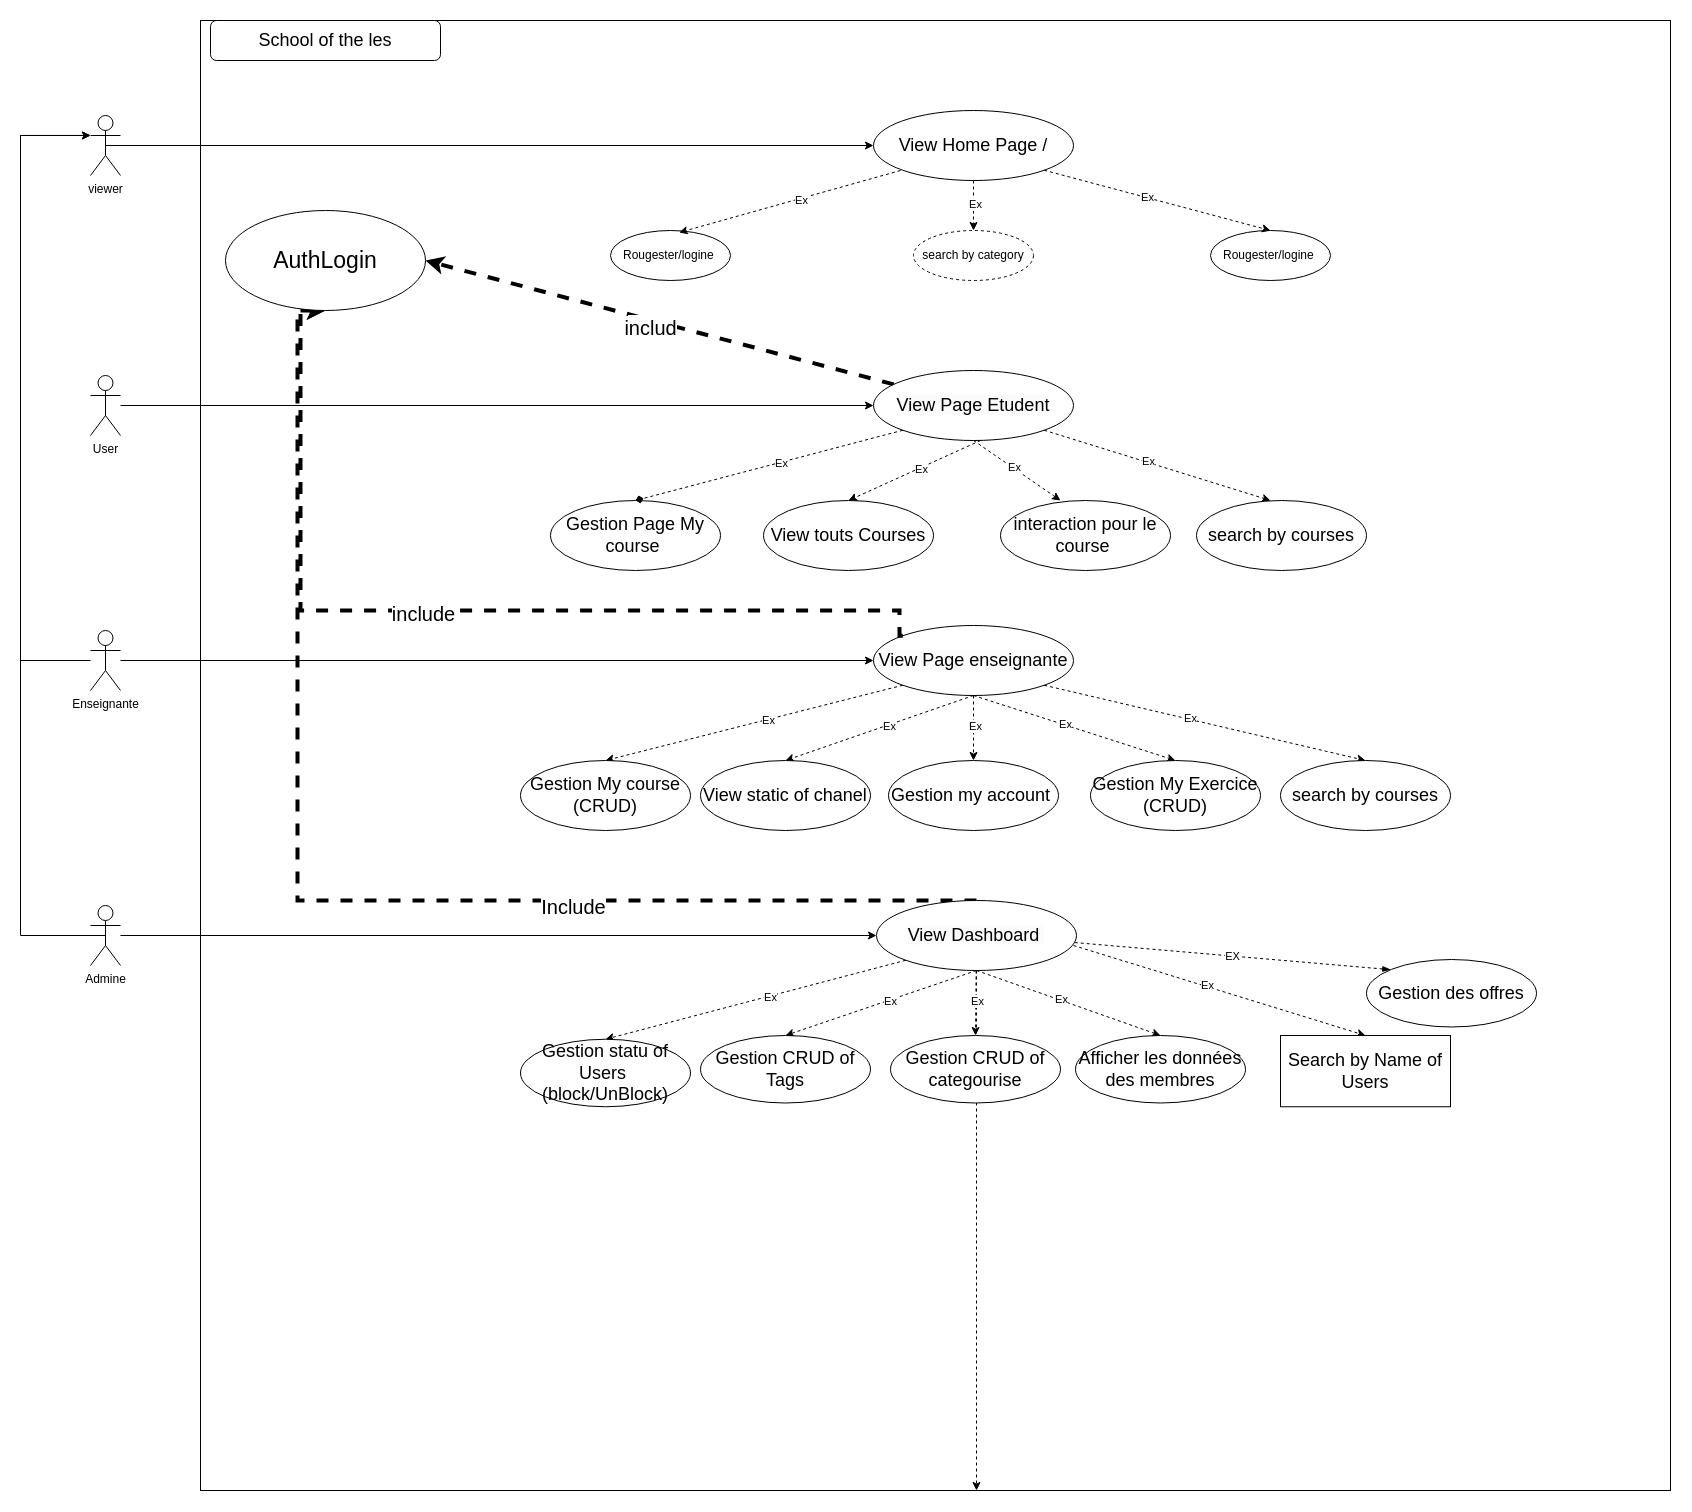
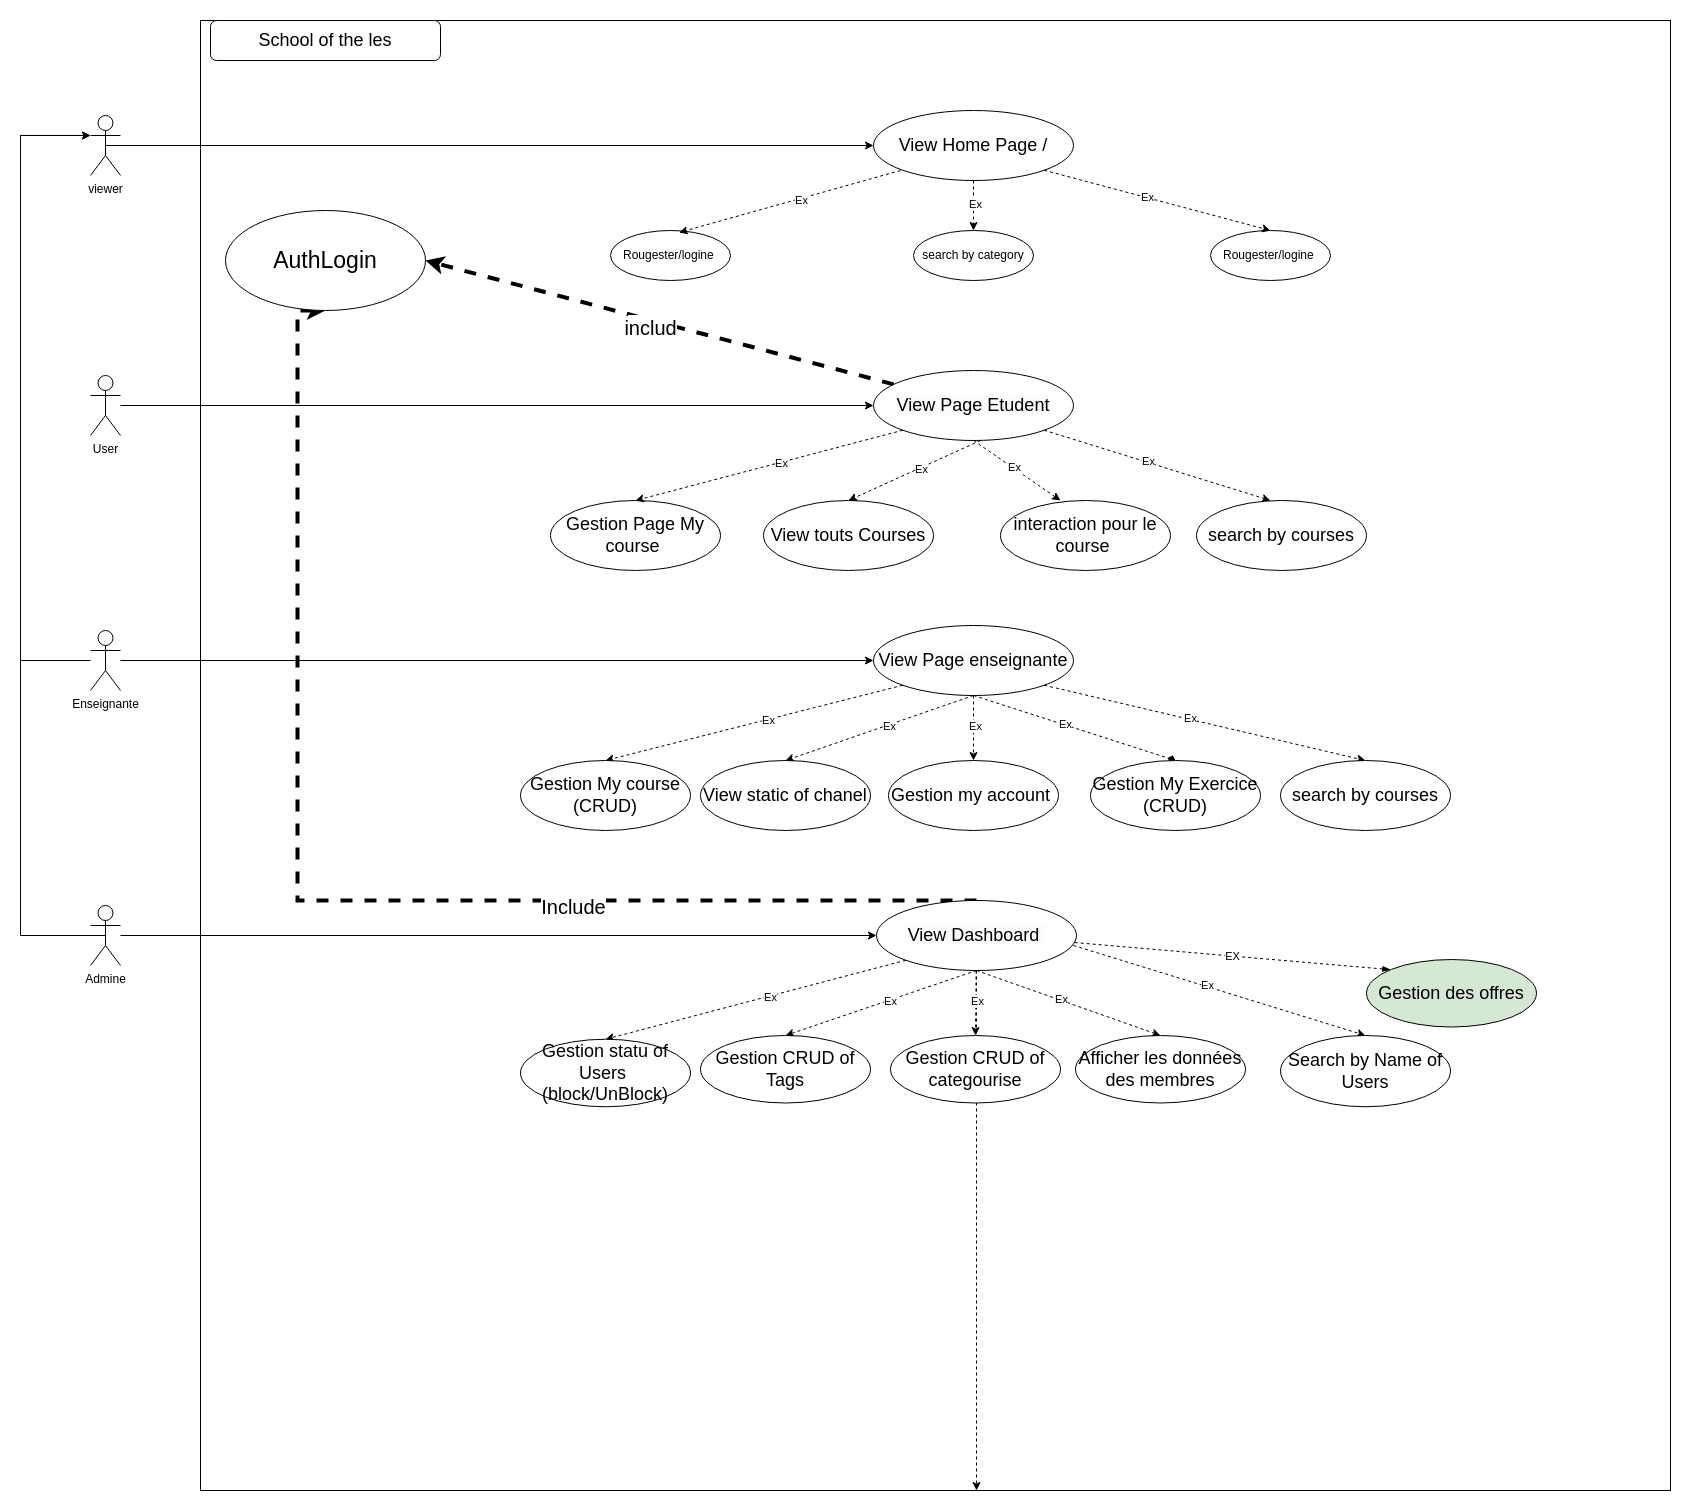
node "search by category": style dashed -> solid
edge "View Page Etudent" -> "Gestion Page My course": arrowhead diamond -> classic
edge "View Page enseignante" -> "AuthLogin": removed, label "include"
edge "View Page enseignante" -> "Gestion My Exercice (CRUD)": arrowhead classic -> diamond
node "Gestion des offres": fillcolor #ffffff -> #d5e8d4
node "Search by Name of Users": shape rectangle -> ellipse
